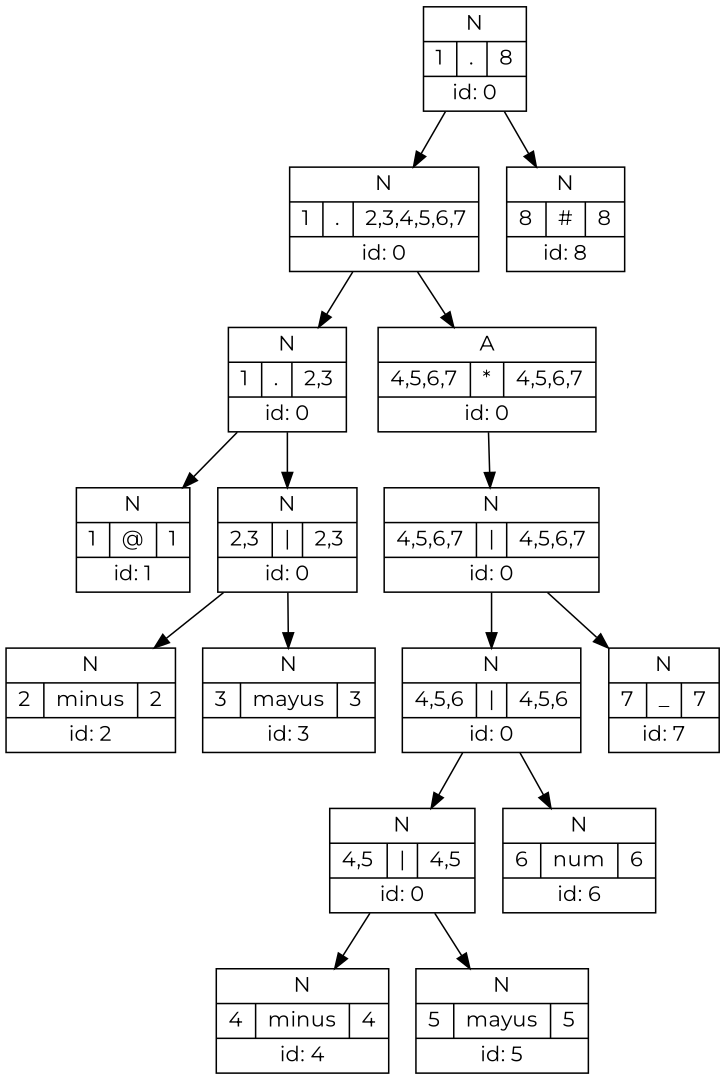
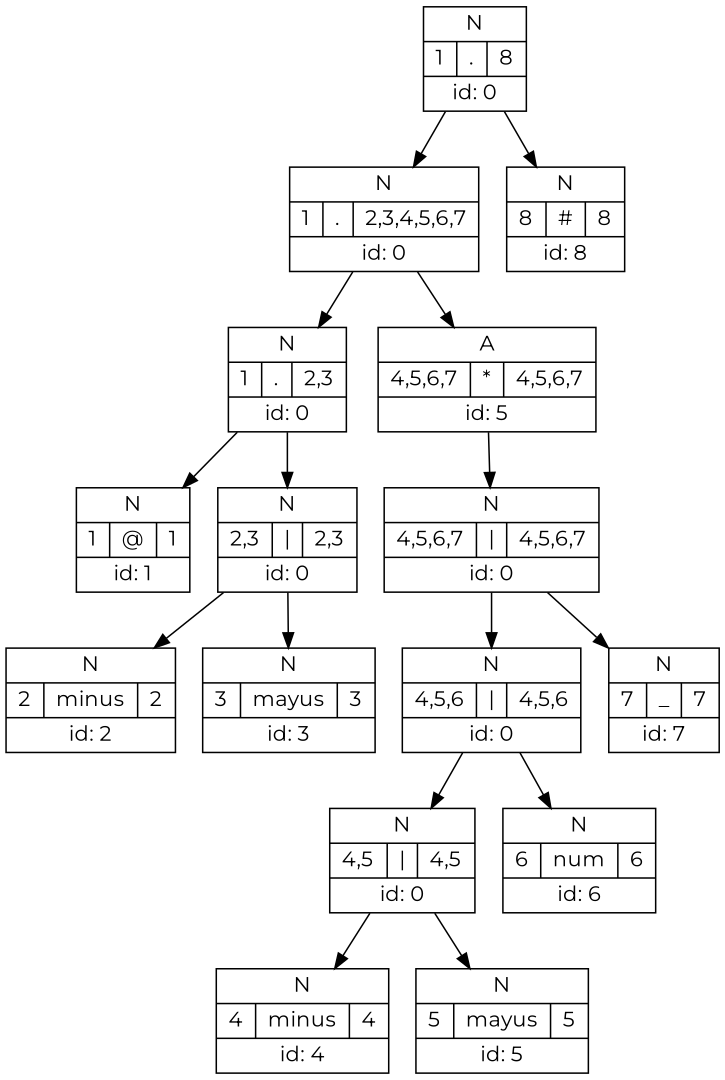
node "A": text "id: 0" -> "id: 5"
